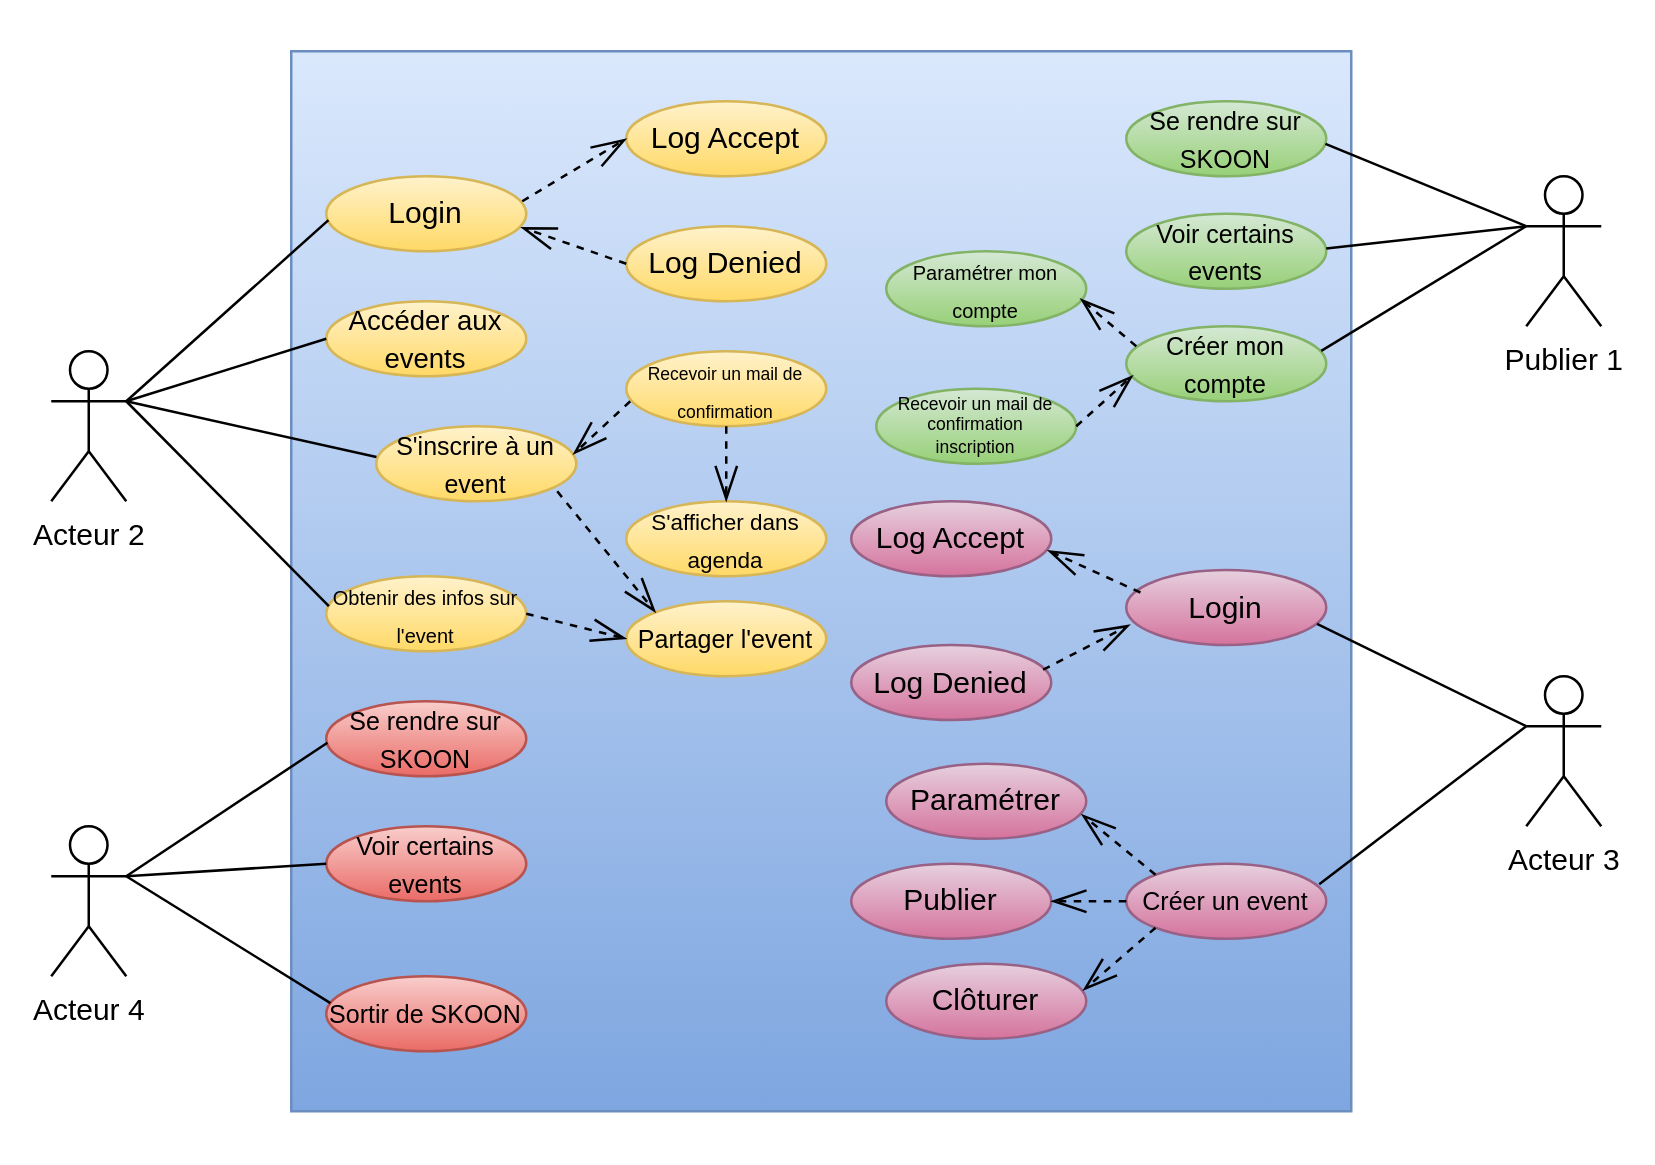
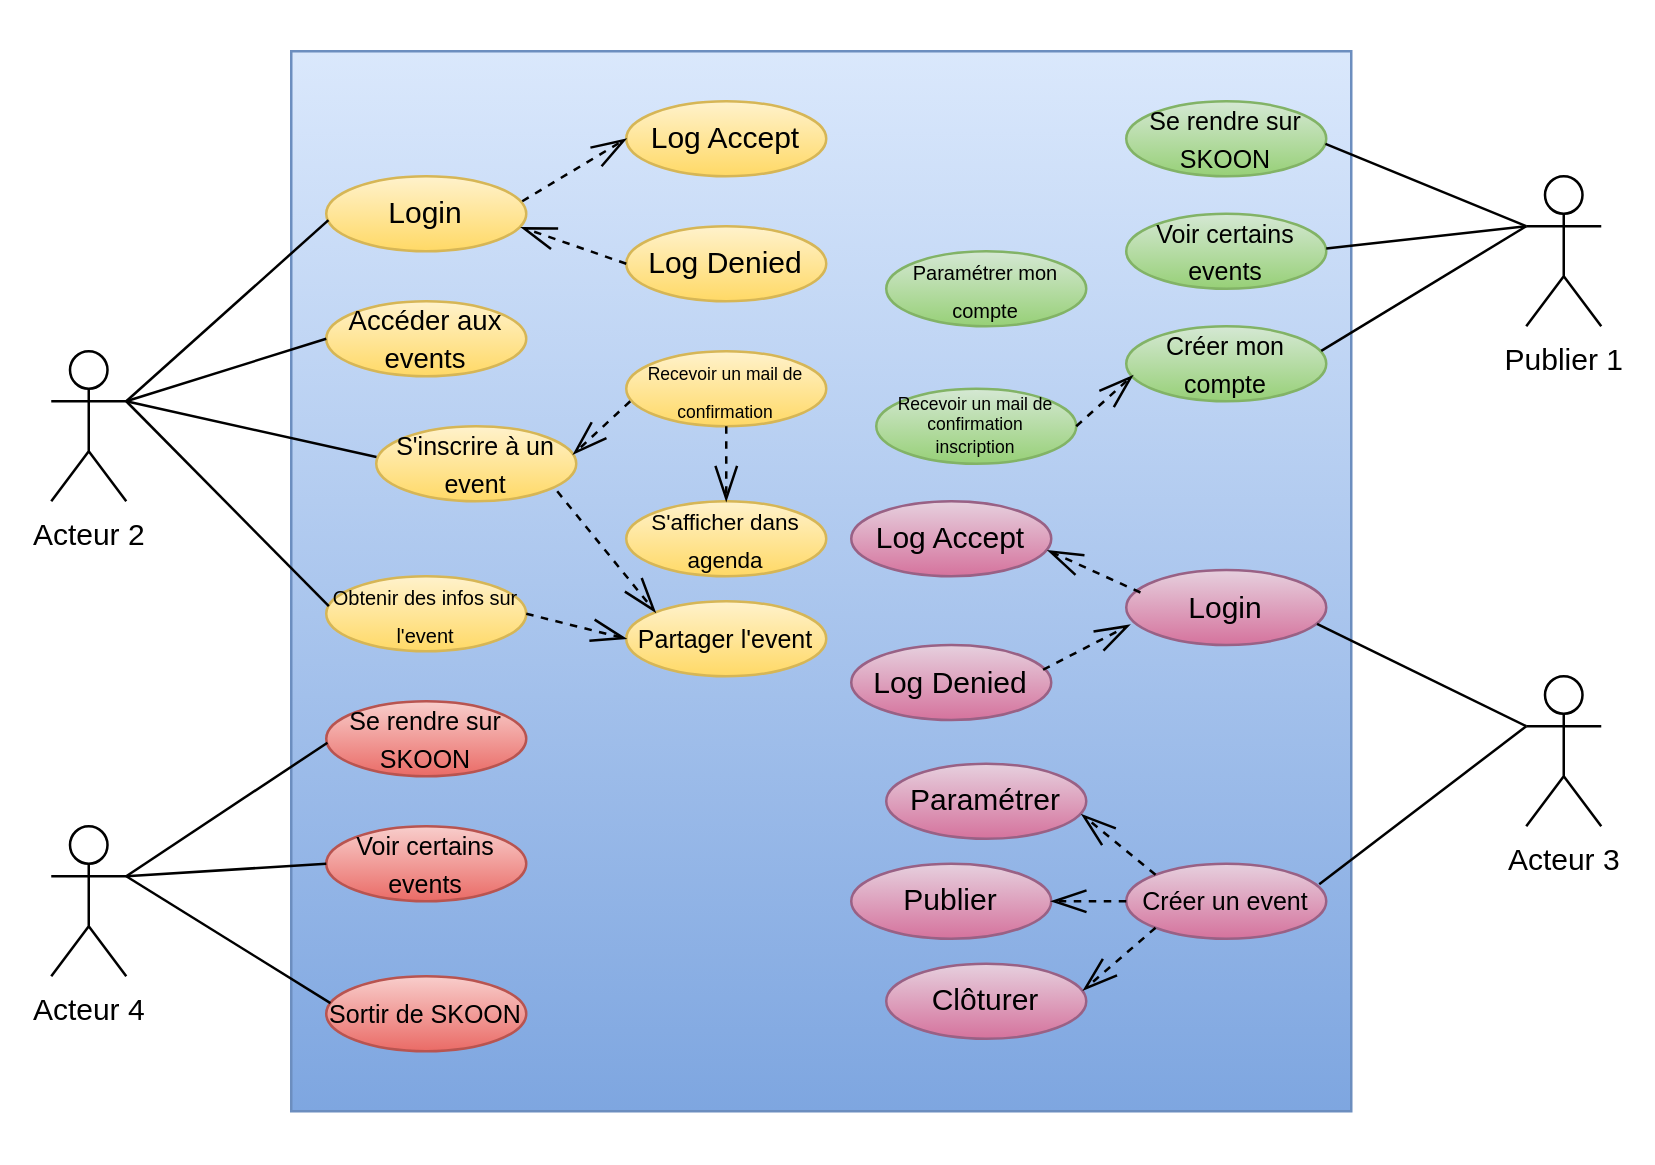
edge "Créer mon compte" -> "Paramétrer mon compte": removed
